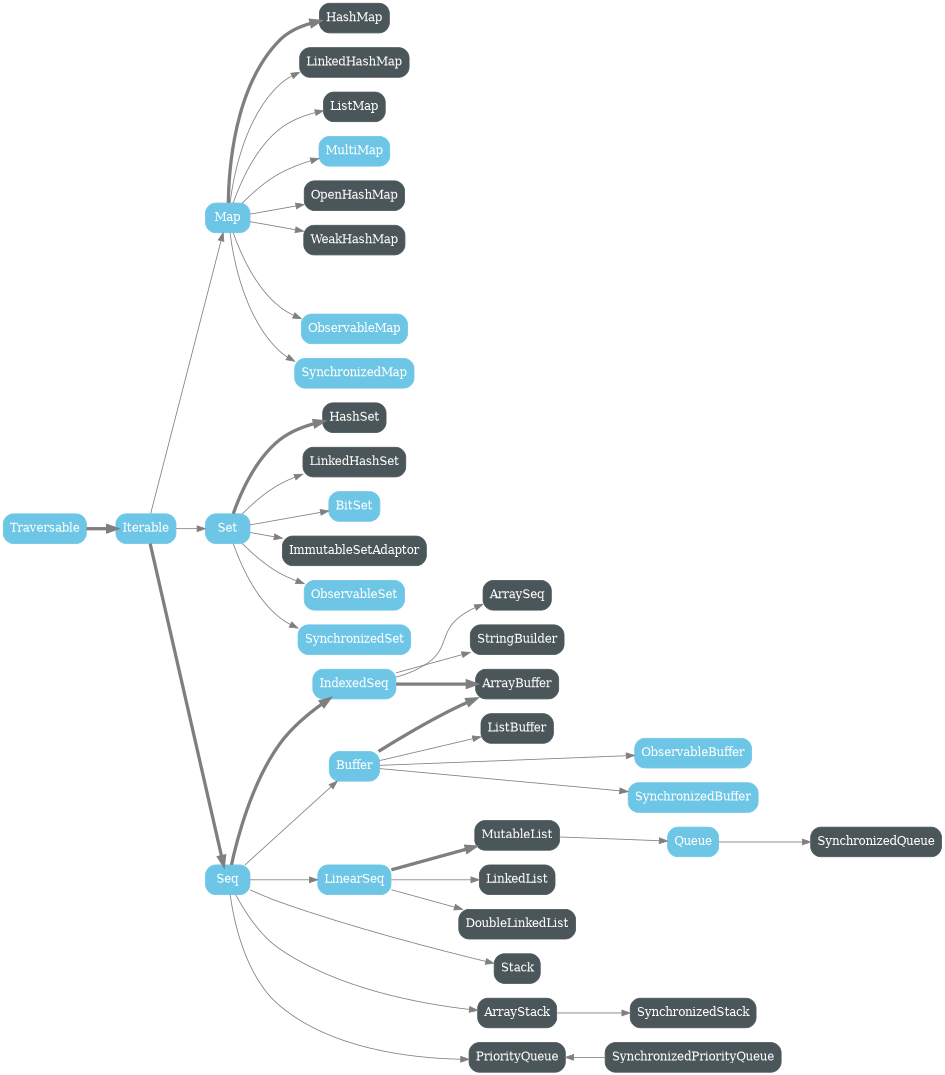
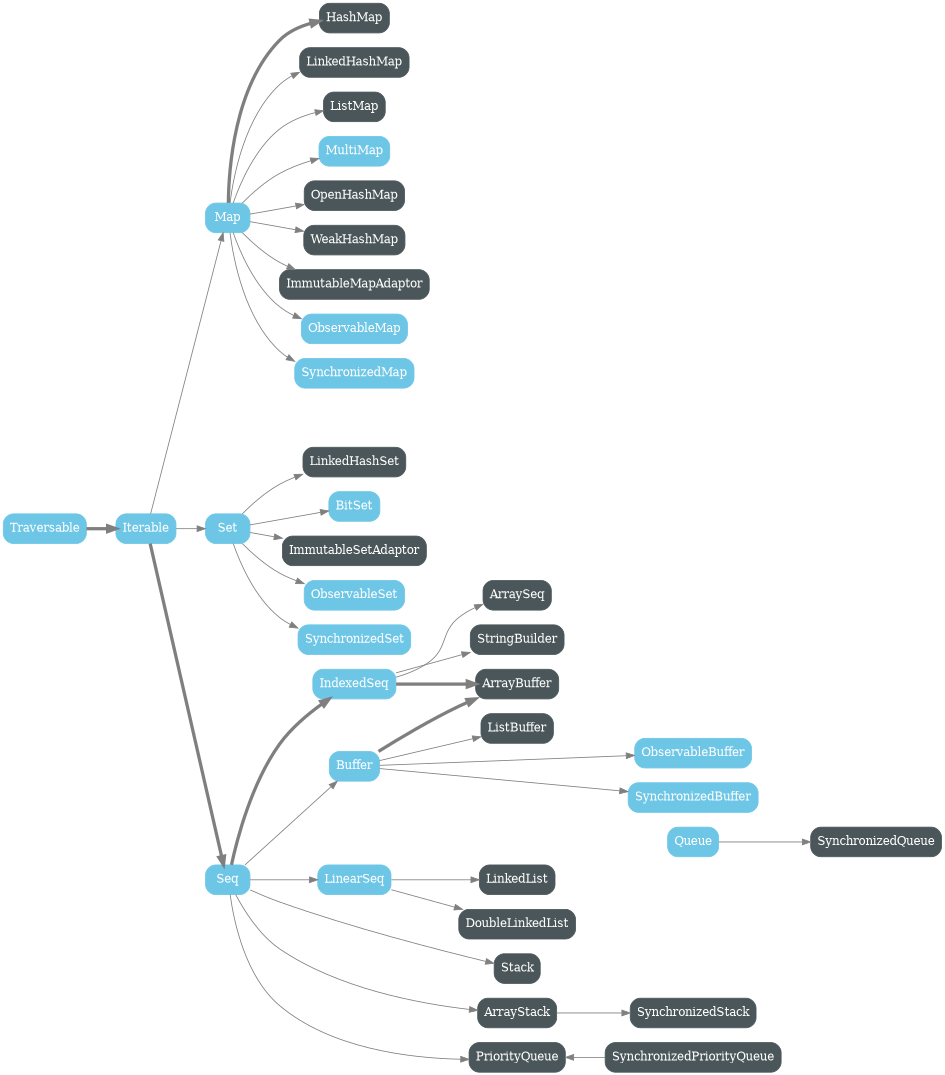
node "ImmutableMapAdaptor": added
node "HashSet": removed
node "MutableList": removed
